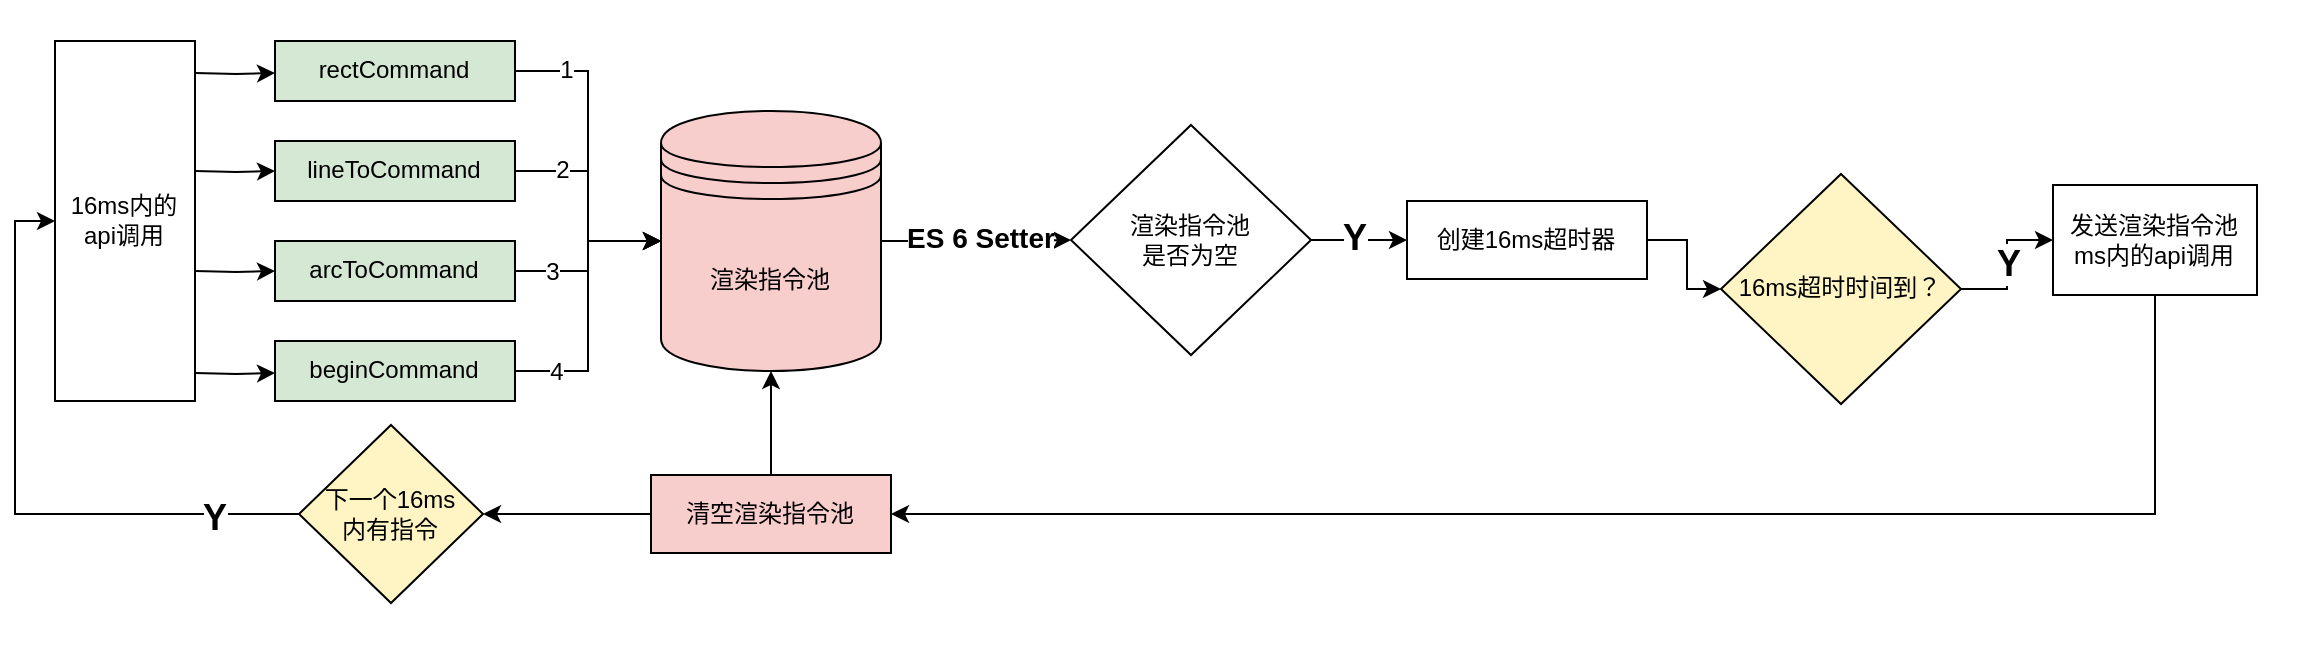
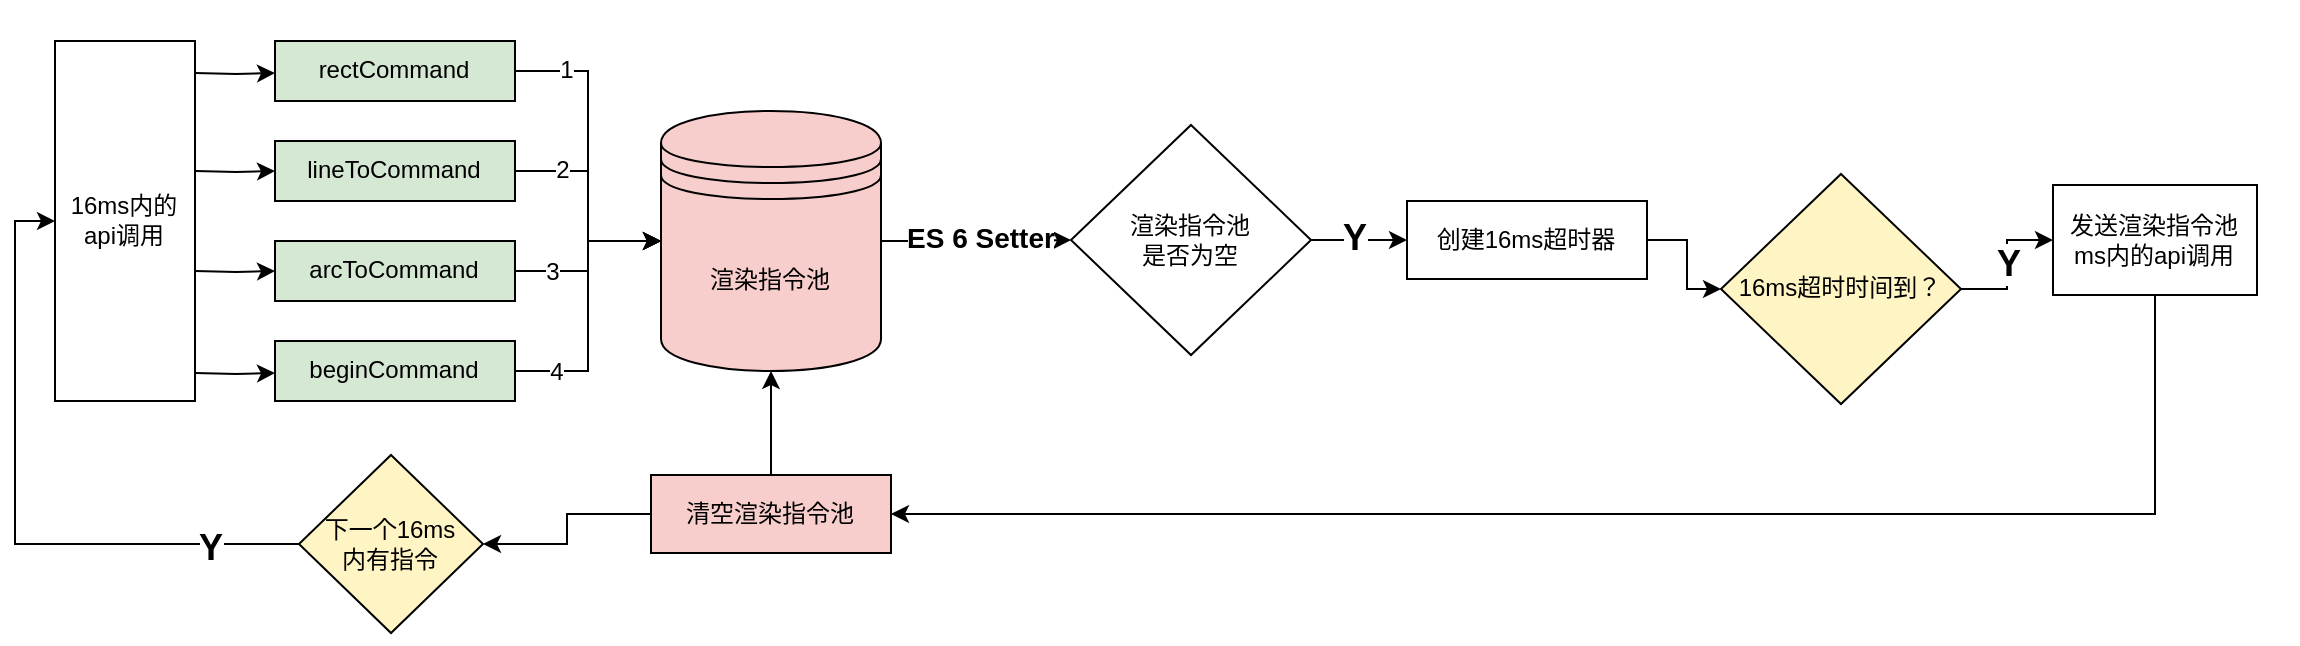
node "下一个16ms 内有指令": moved (391, 514) -> (391, 544)
